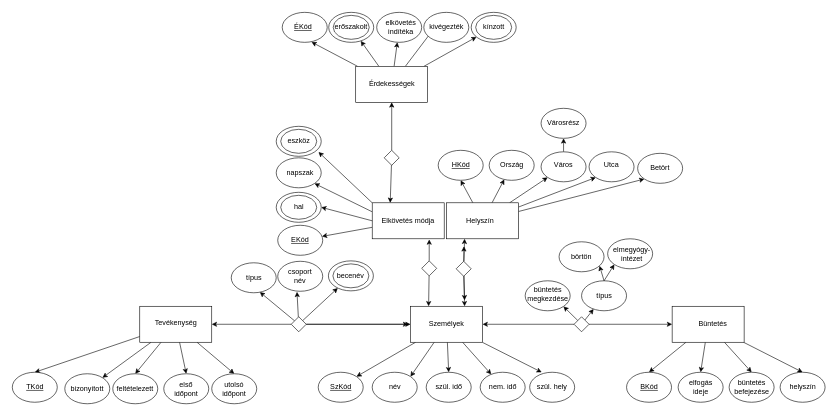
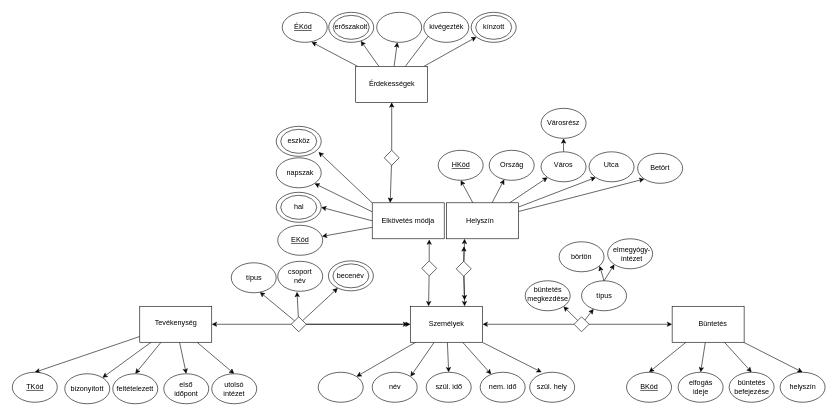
node "elkövetés indítéka": removed
node "SzKód": removed
node "utolsó időpont": label "utolsó időpont" -> "utolsó intézet"
